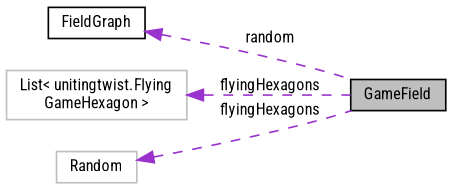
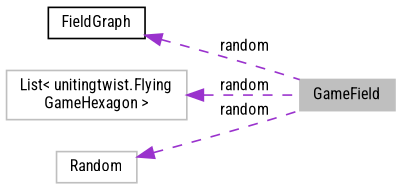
edge "GameField" -> "List< unitingtwist.Flying GameHexagon >": label " flyingHexagons" -> " random"
node "GameField": color black -> grey75
edge "GameField" -> "Random": label " flyingHexagons" -> " random"
